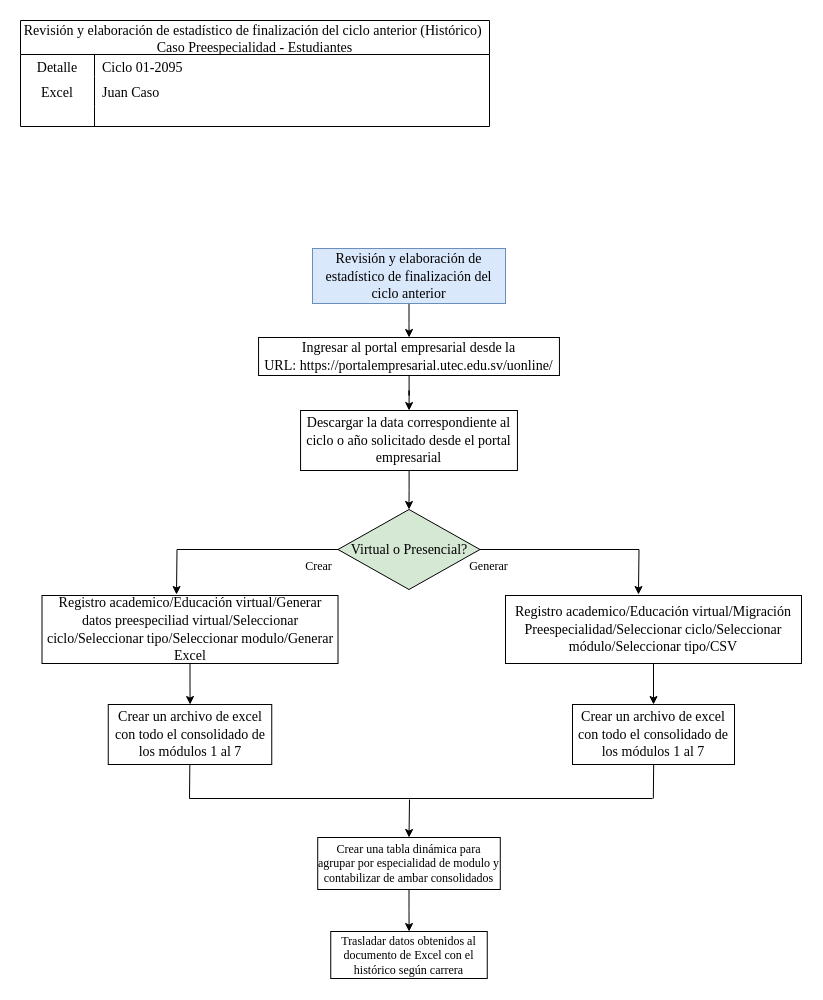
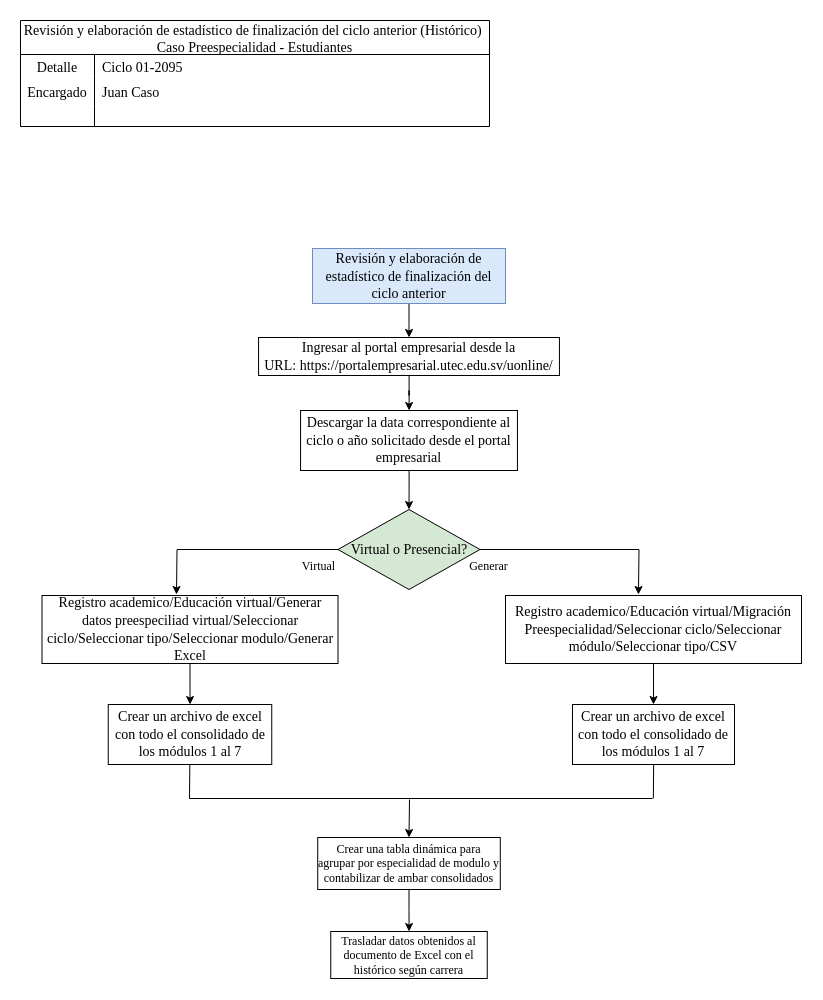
node "Excel": label "Excel" -> "Encargado"
node "Crear": label "Crear" -> "Virtual"
